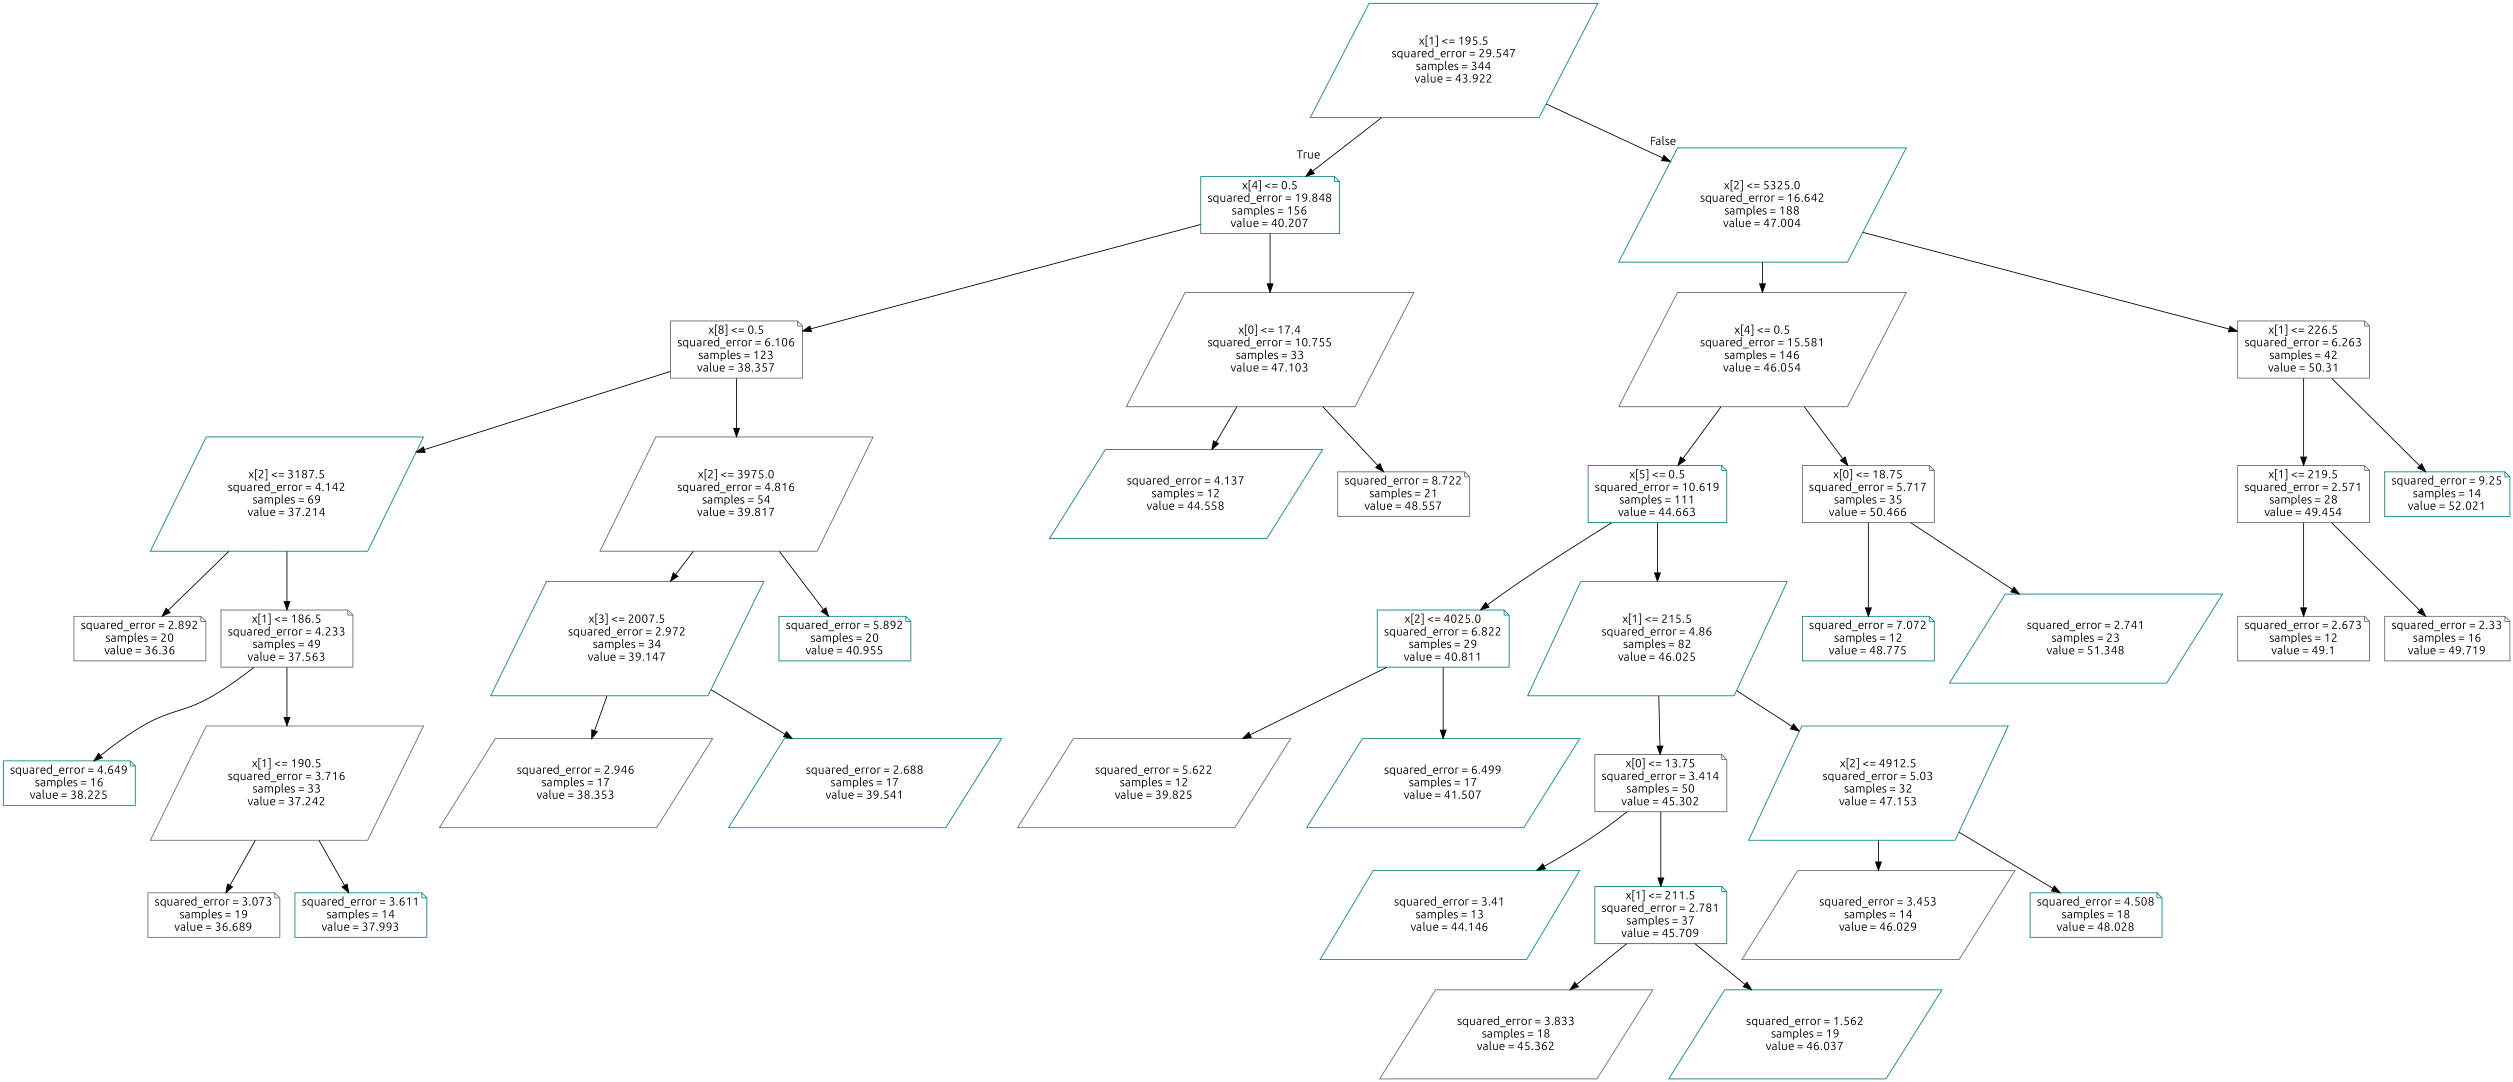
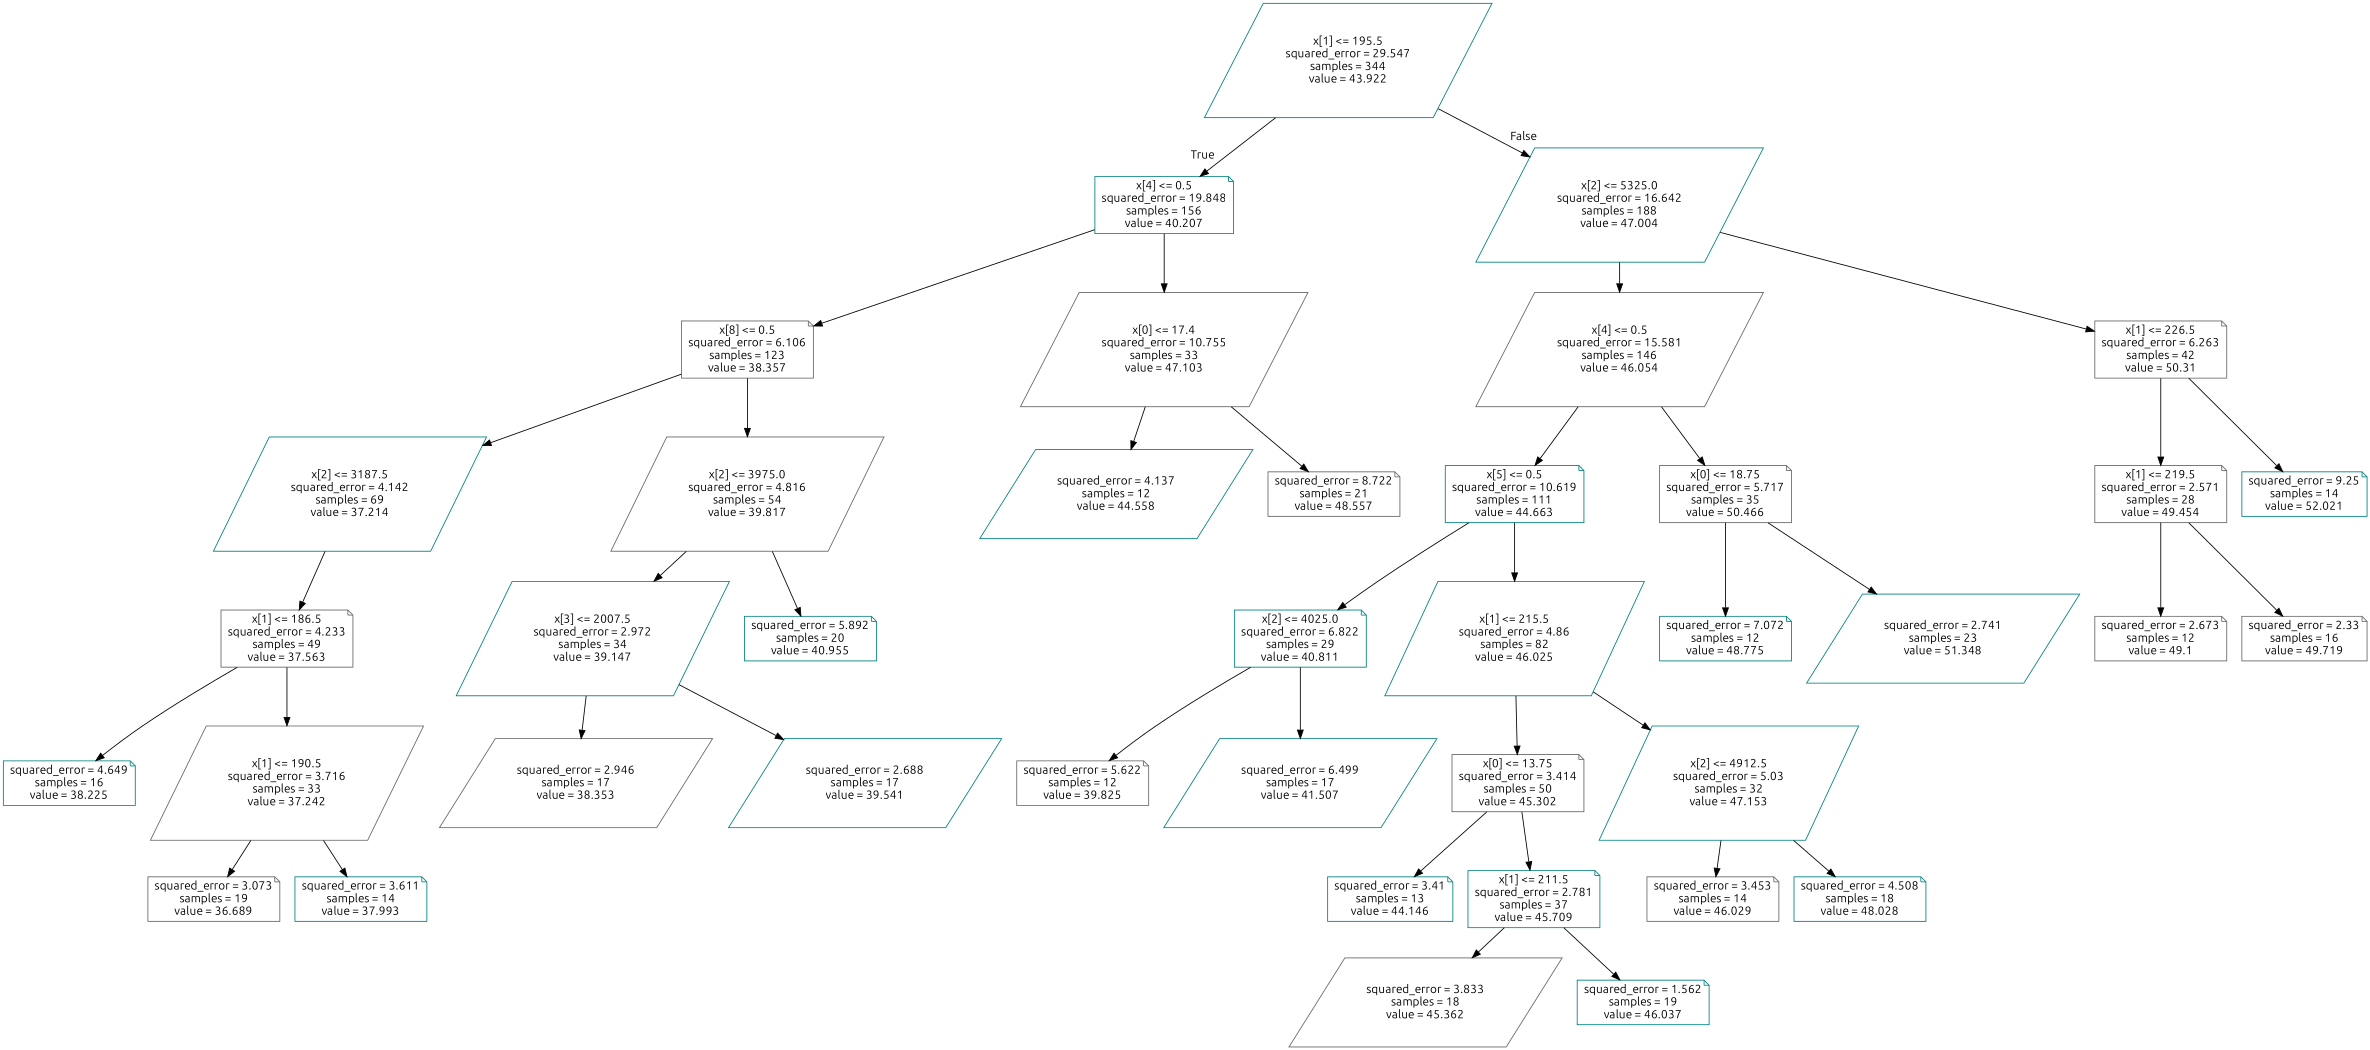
node "squared_error = 2.892 samples = 20 value = 36.36": removed
node "squared_error = 5.622 samples = 12 value = 39.825": shape parallelogram -> note
node "squared_error = 3.41 samples = 13 value = 44.146": shape parallelogram -> note
node "squared_error = 3.453 samples = 14 value = 46.029": shape parallelogram -> note
node "squared_error = 1.562 samples = 19 value = 46.037": shape parallelogram -> note
